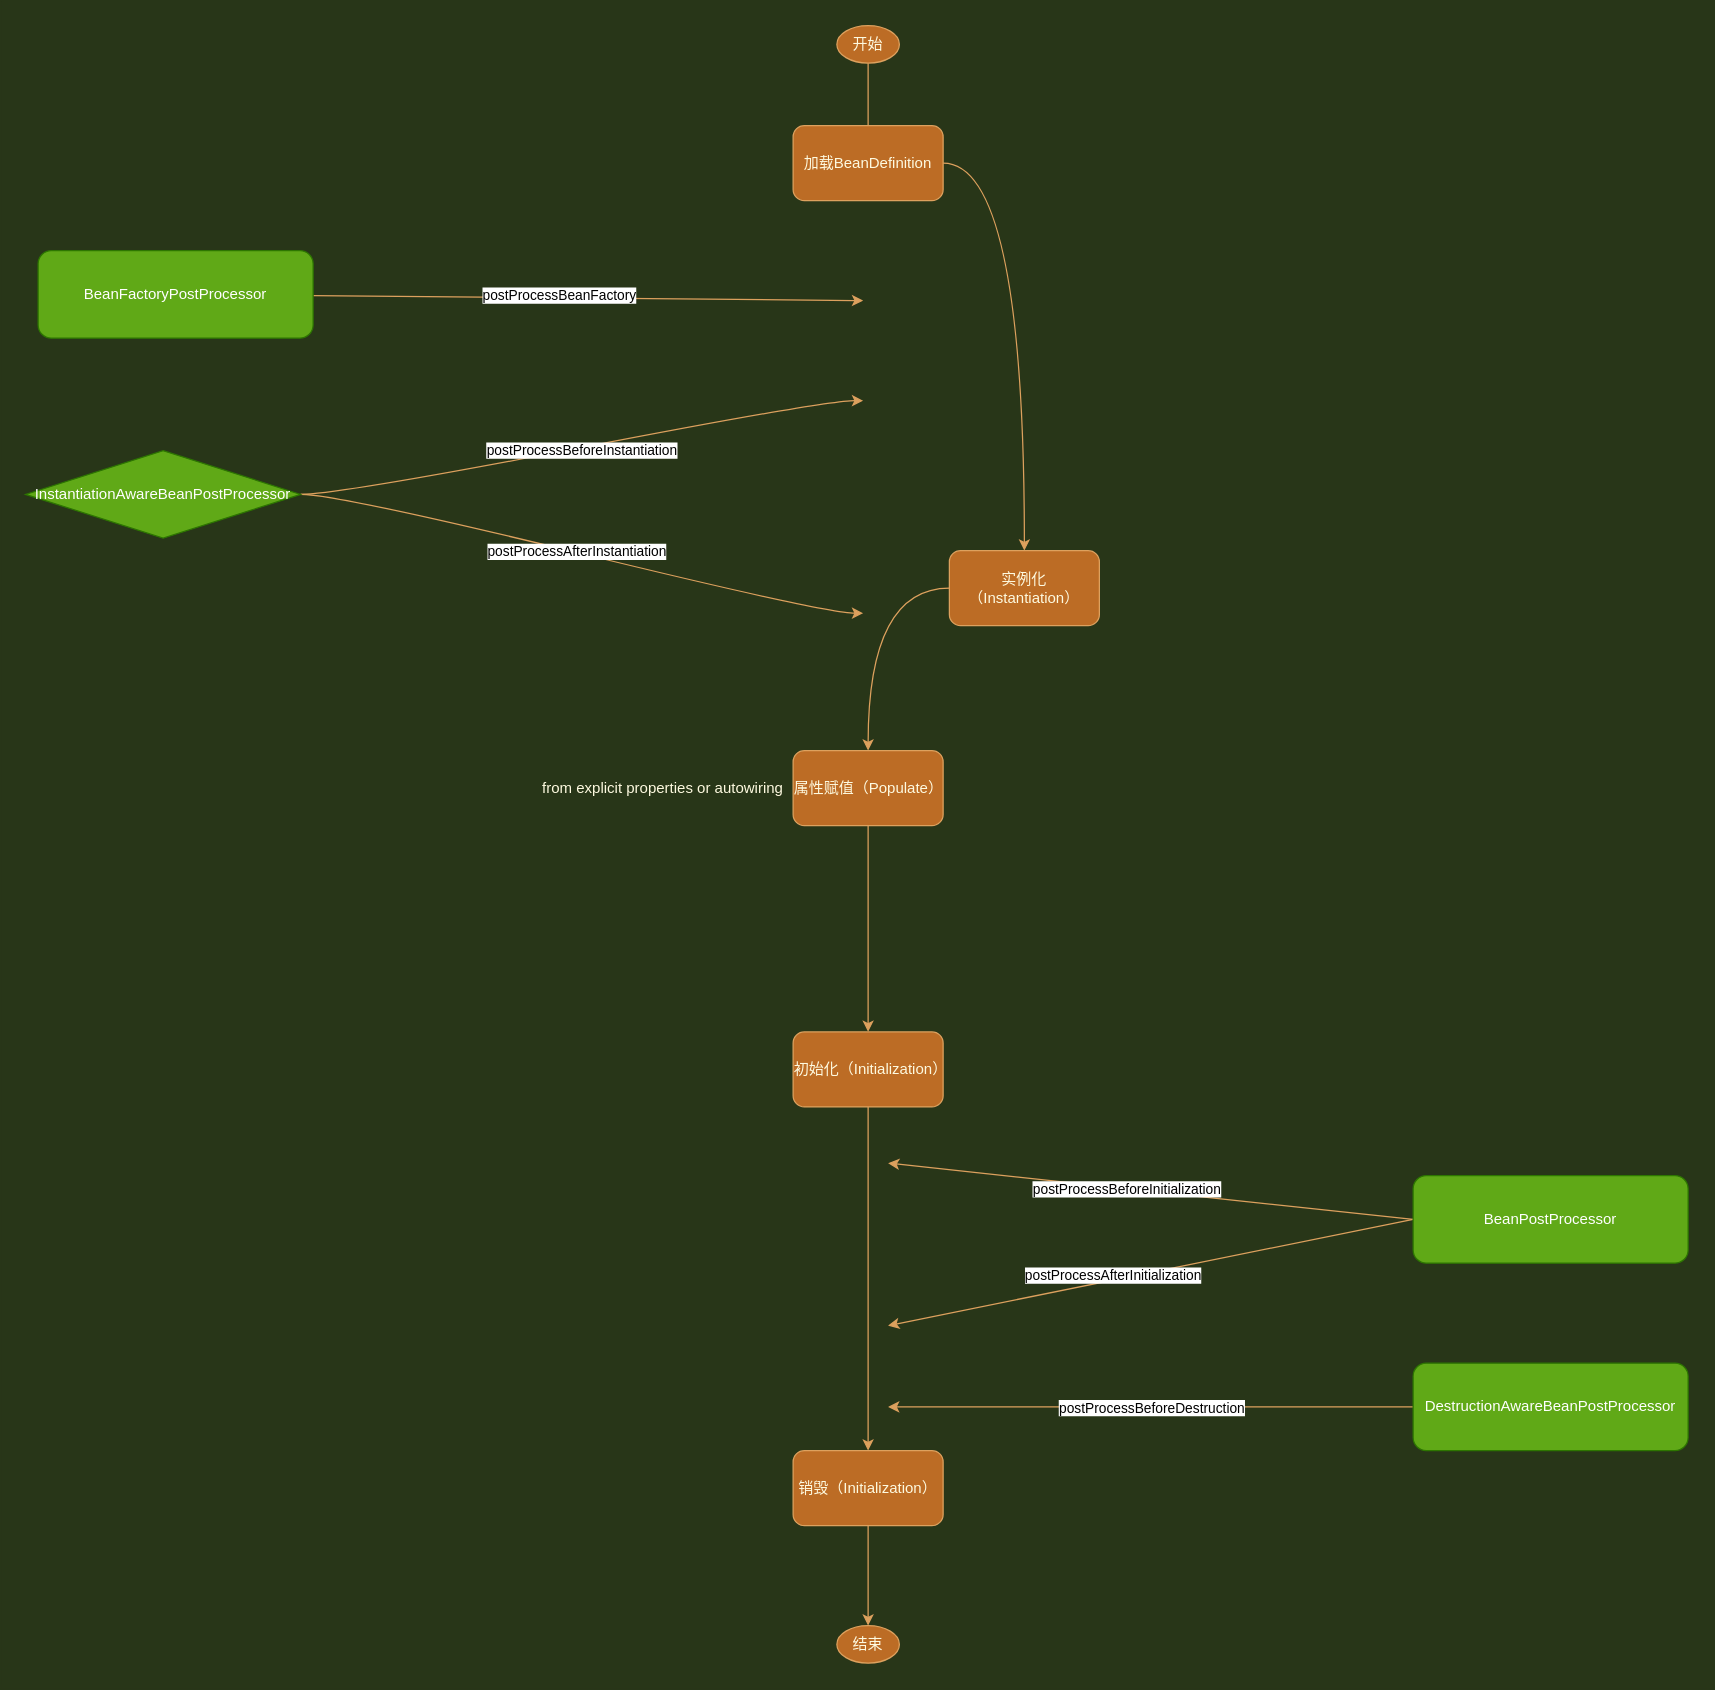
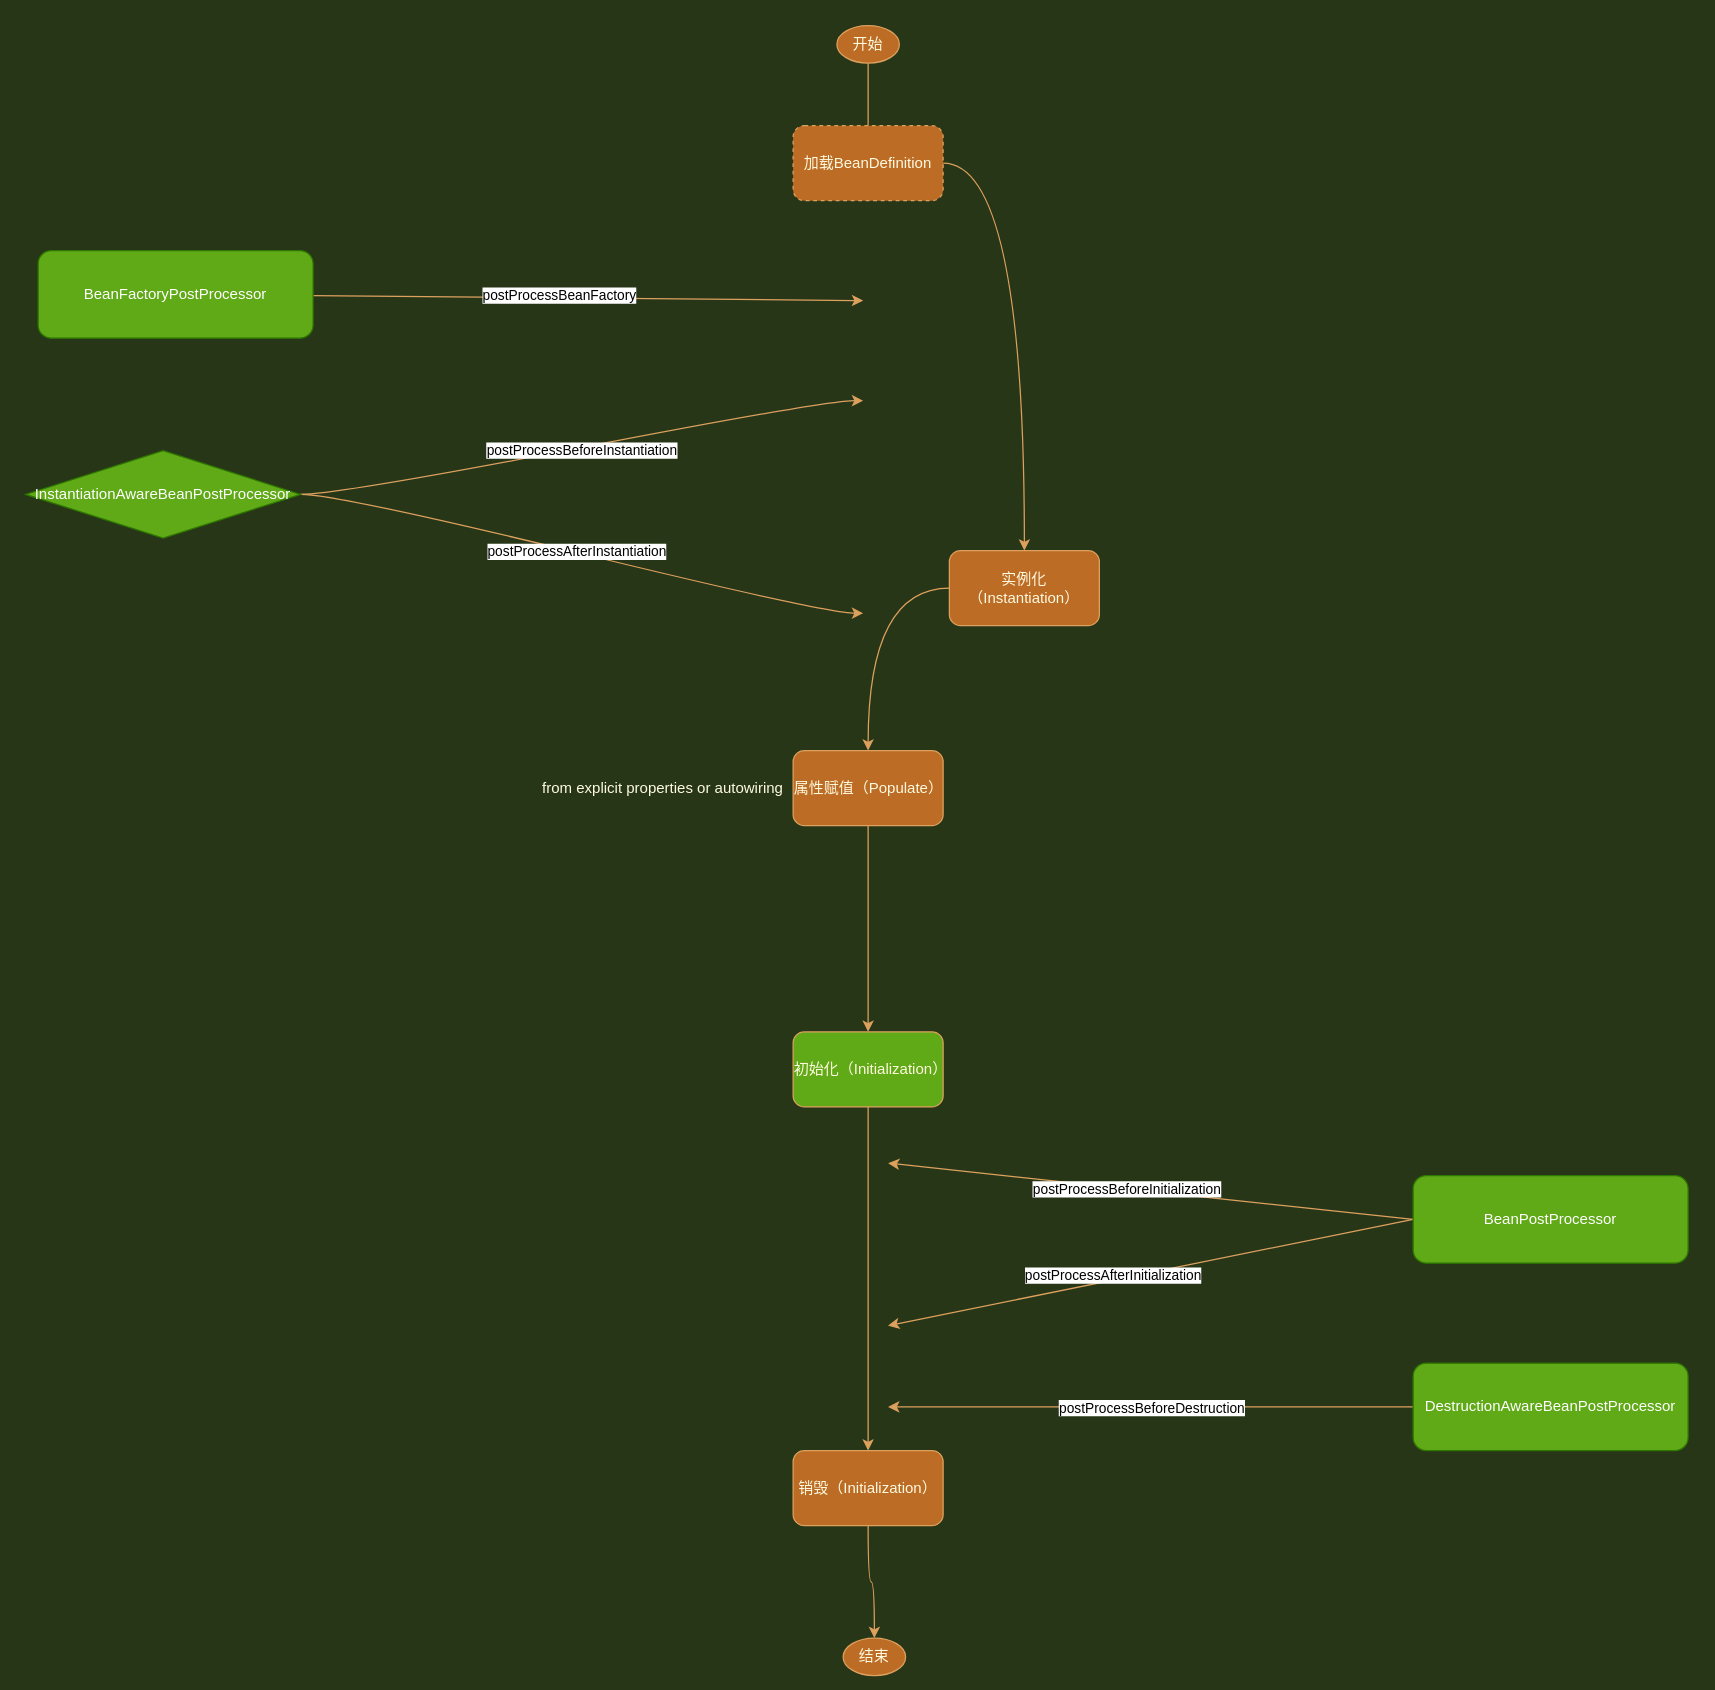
node "加载BeanDefinition": style solid -> dashed
node "初始化（Initialization）": fillcolor #bc6c25 -> #60a917
node "结束": moved (868, 1644) -> (874, 1657)
